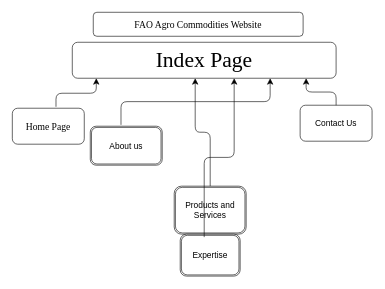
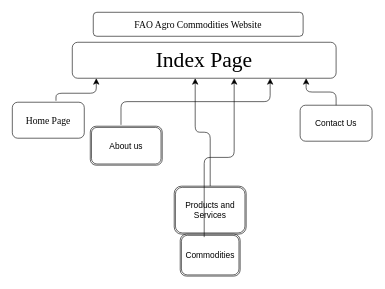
node "Home Page": moved (48, 126) -> (48, 120)
node "Expertise": label "Expertise" -> "Commodities"
